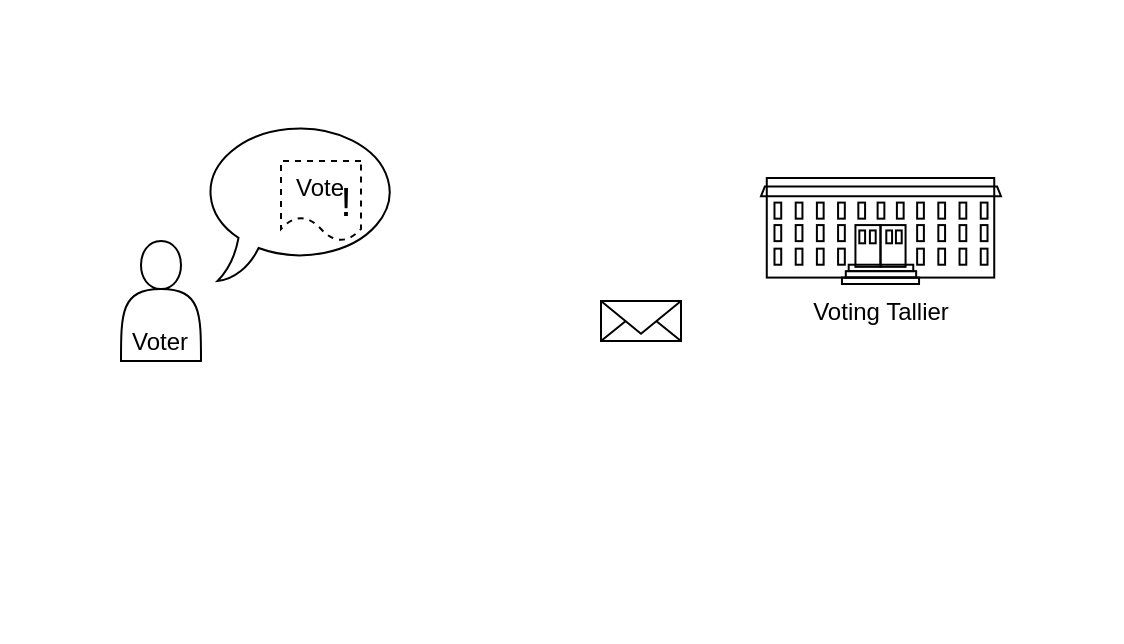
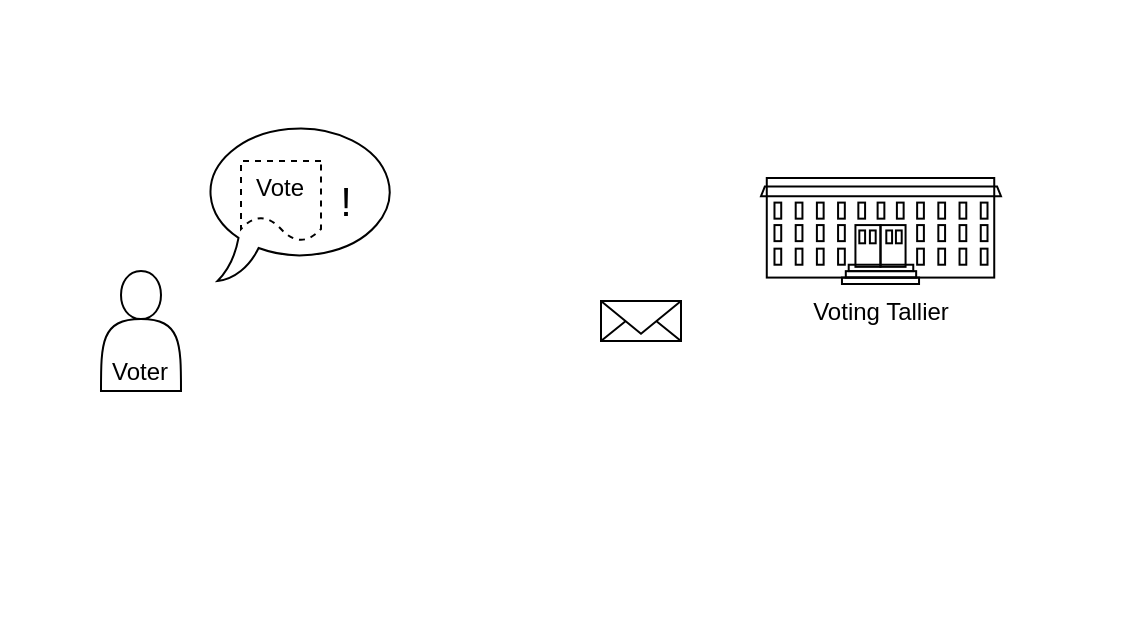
node "Vote": moved (321, 201) -> (281, 201)
node "Voter": moved (161, 301) -> (141, 331)
